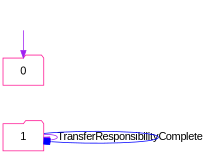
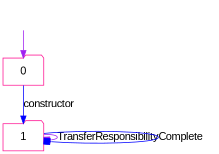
edge "0" -> "1": added, label "constructor"
